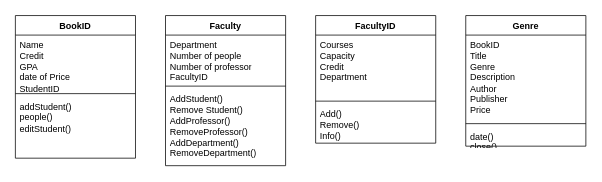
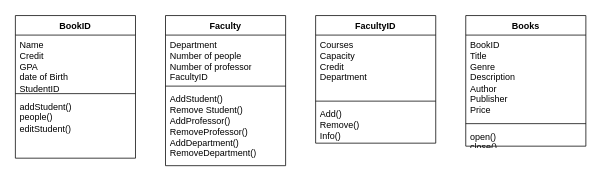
node "Genre": label "Genre" -> "Books"
node "Name Credit GPA date of Price StudentID": label "Name Credit GPA date of Price StudentID" -> "Name Credit GPA date of Birth StudentID"
node "date() close() markPage()": label "date() close() markPage()" -> "open() close() markPage()"
